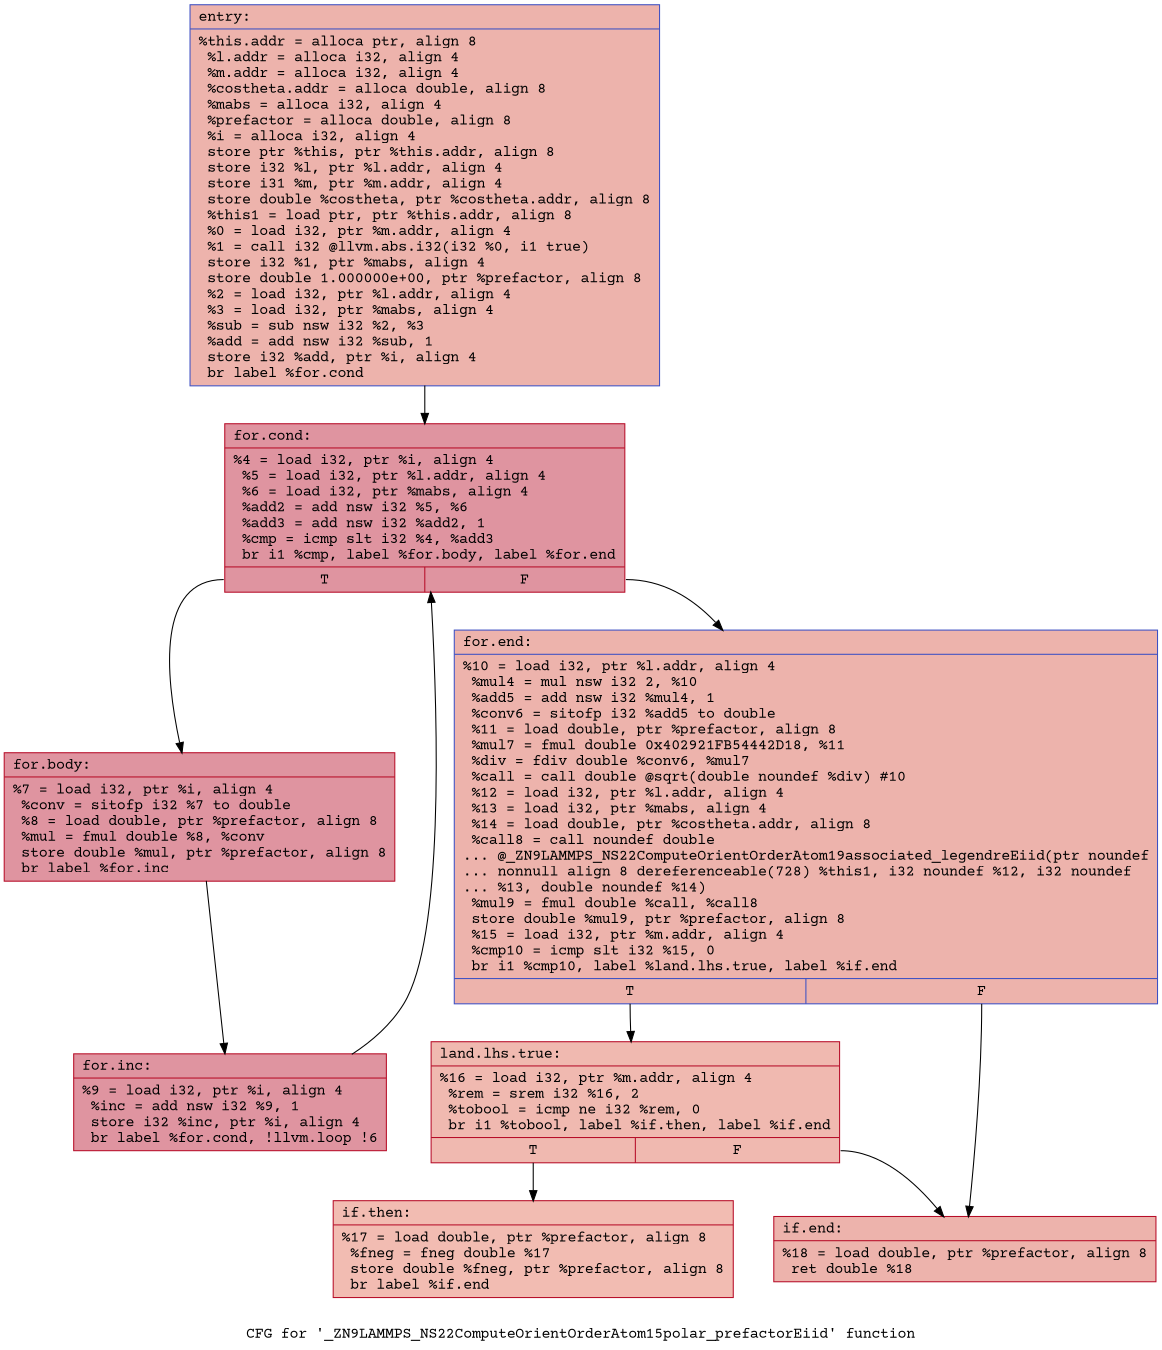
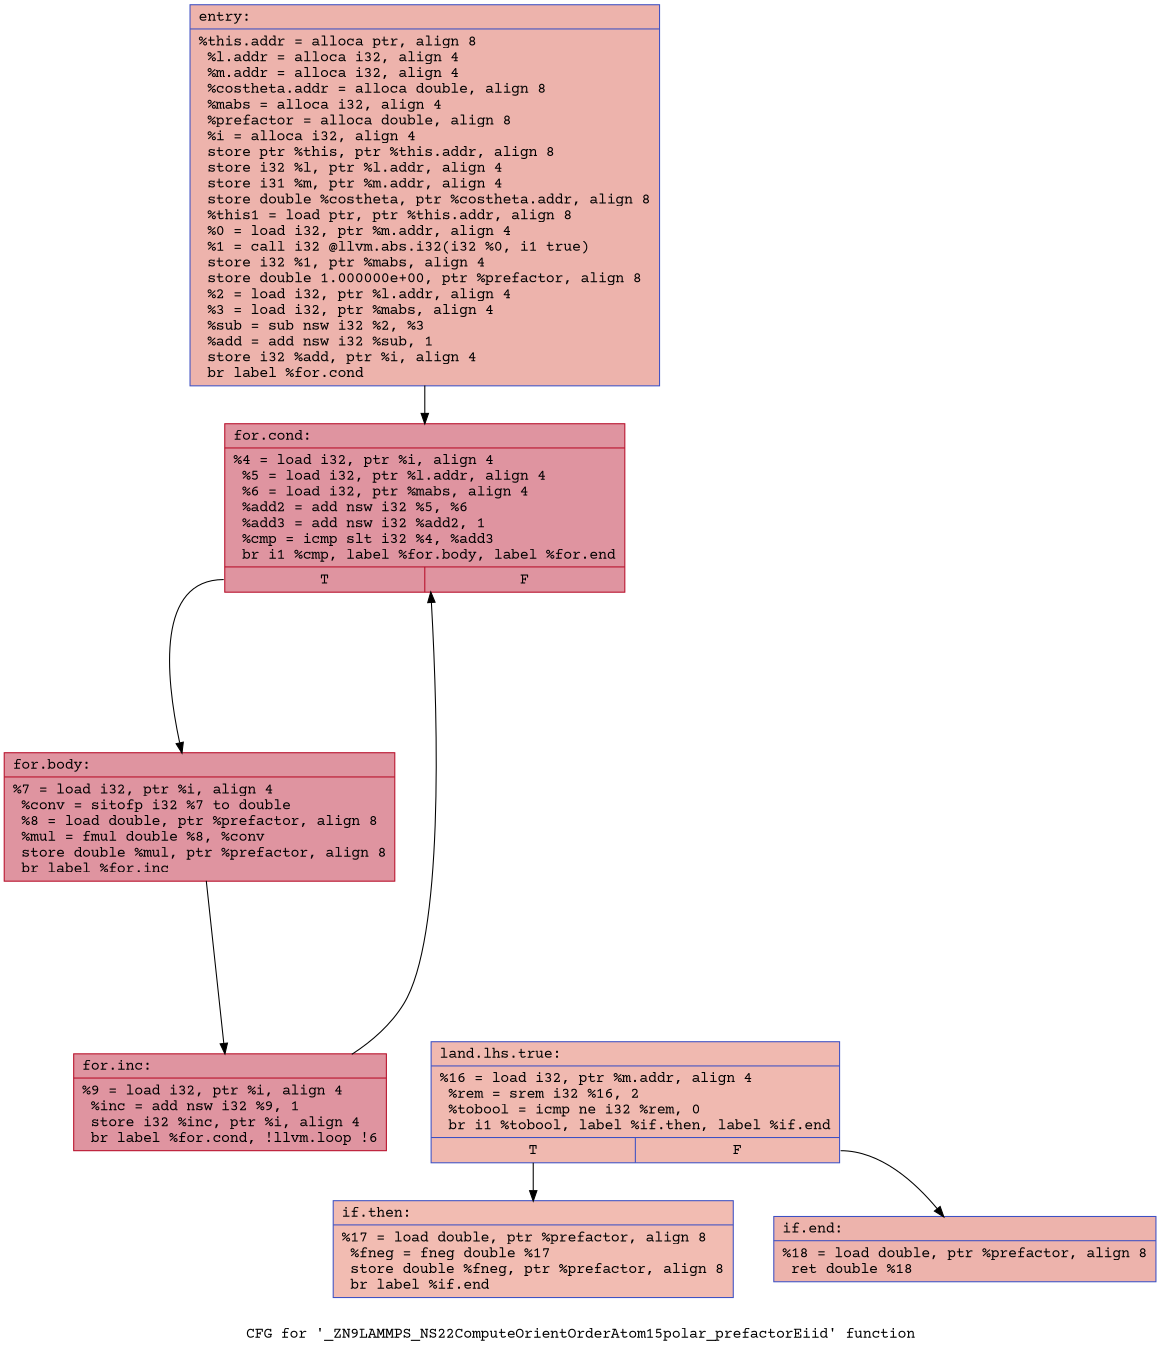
node "for.end:": removed
node "land.lhs.true:": color #b70d28ff -> #3d50c3ff
node "if.then:": color #b70d28ff -> #3d50c3ff
node "if.end:": color #b70d28ff -> #3d50c3ff
